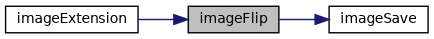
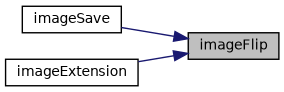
edge "imageFlip" -> "imageSave": reversed
